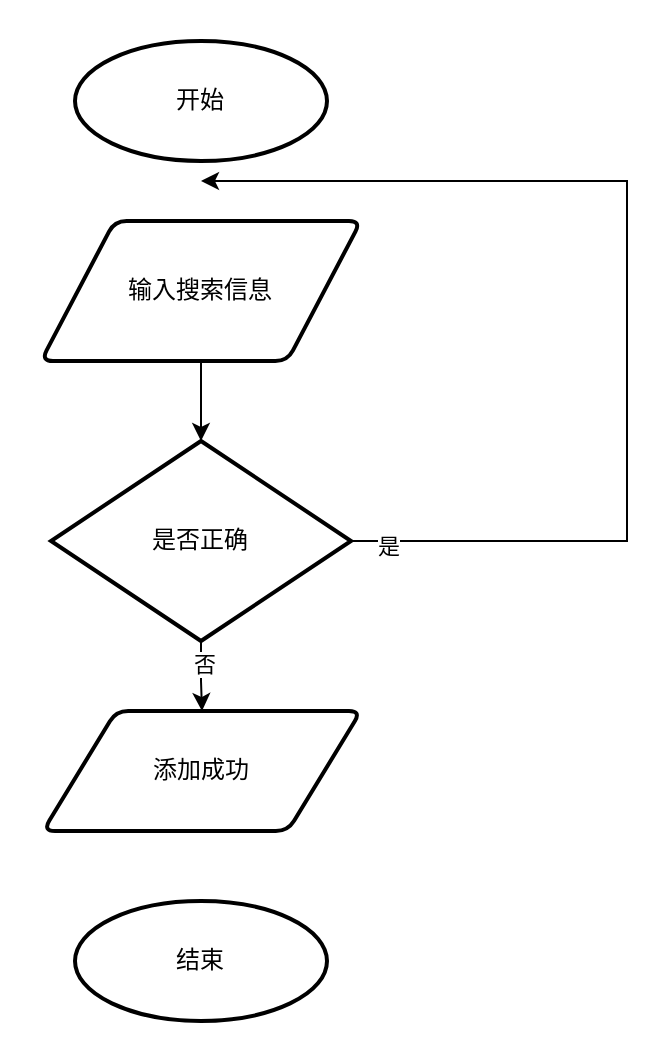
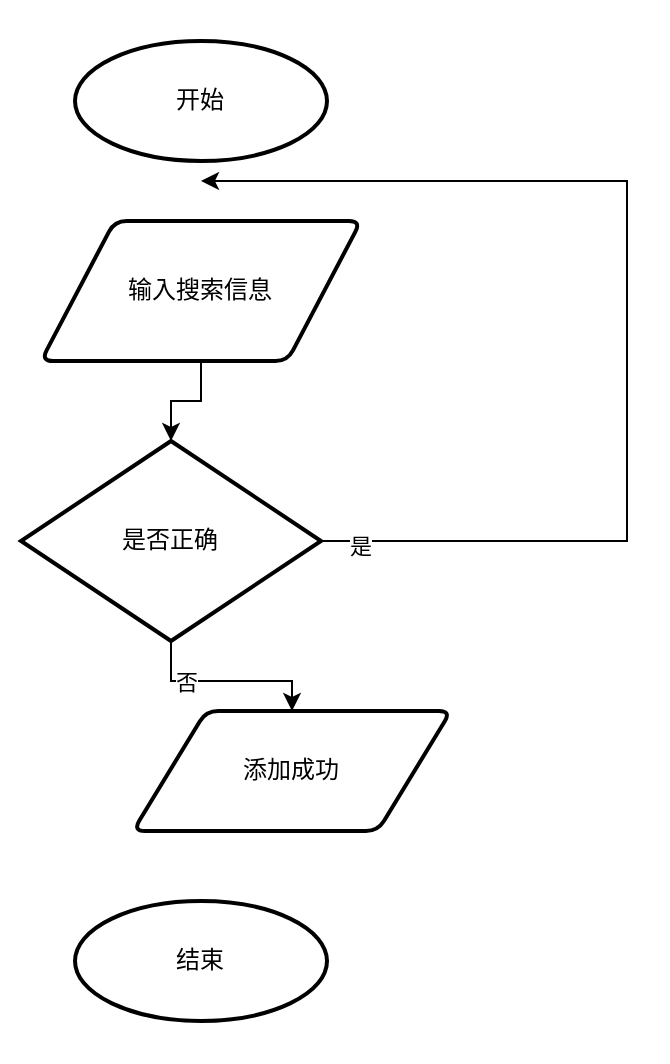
node "是否正确": moved (201, 541) -> (171, 541)
node "添加成功": moved (202, 771) -> (292, 771)
